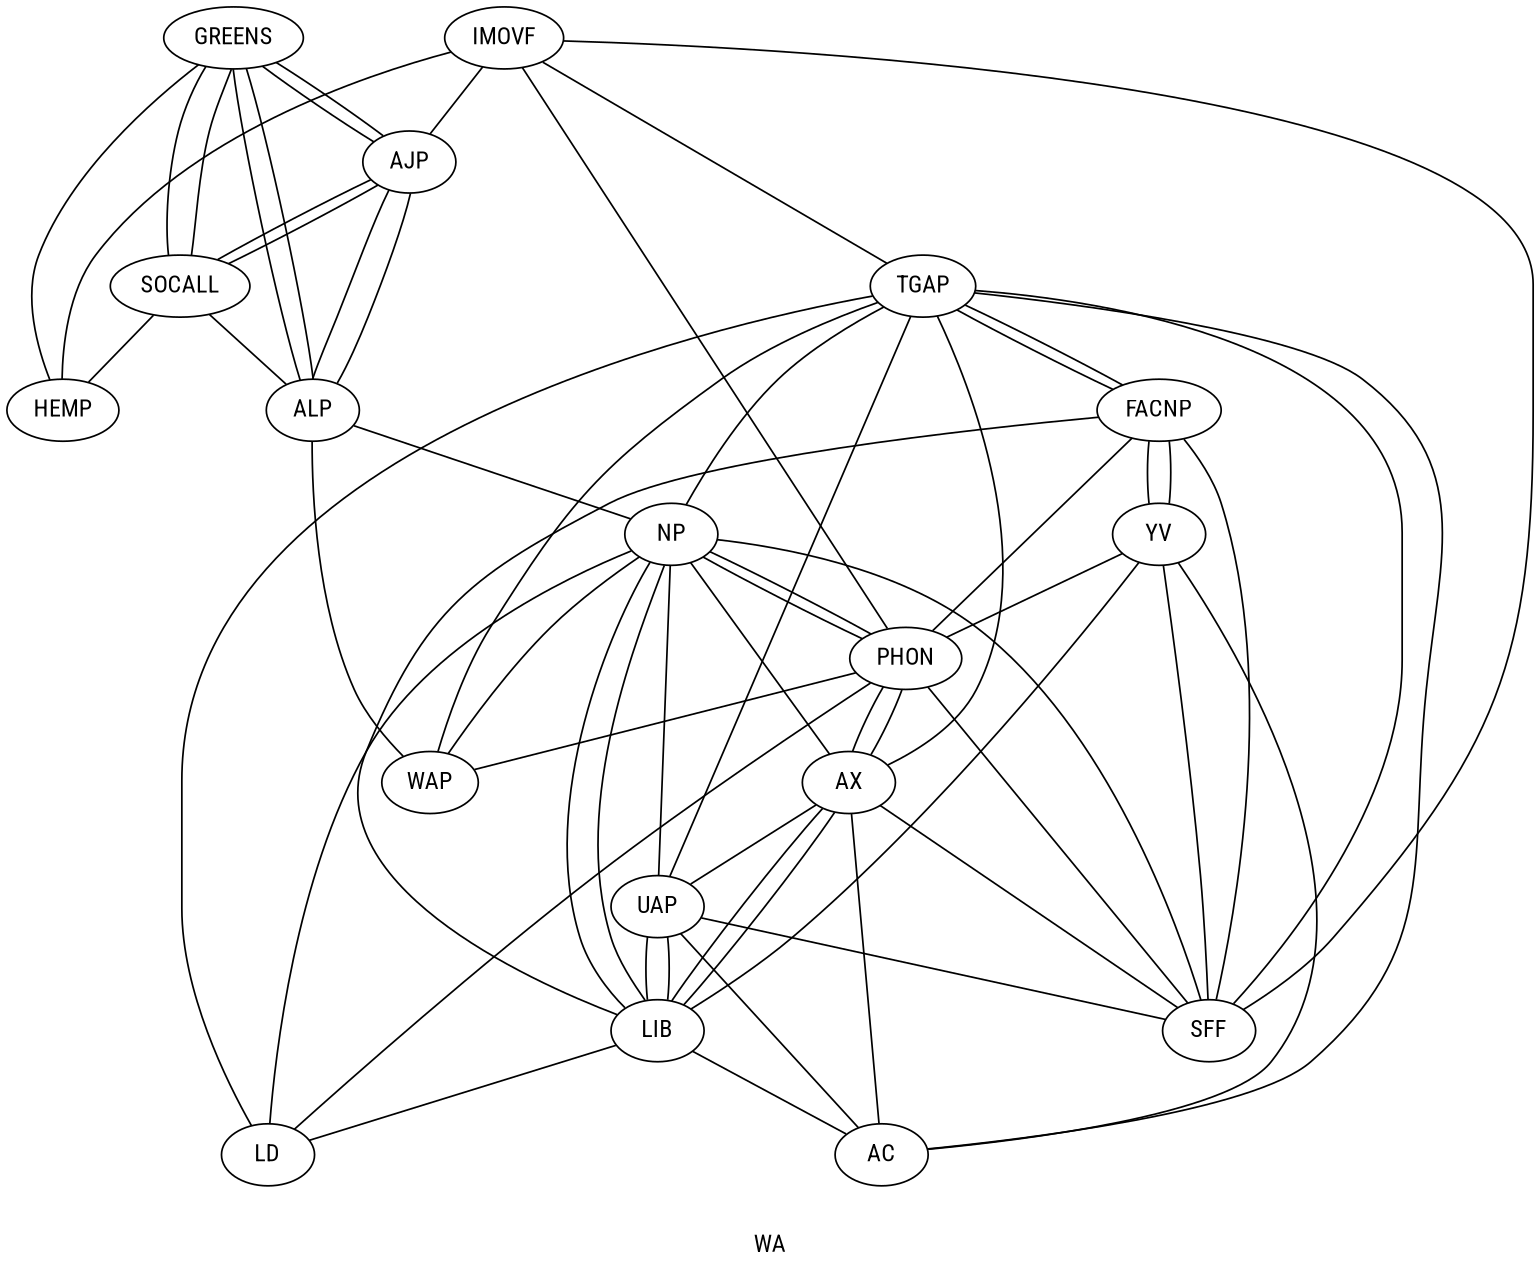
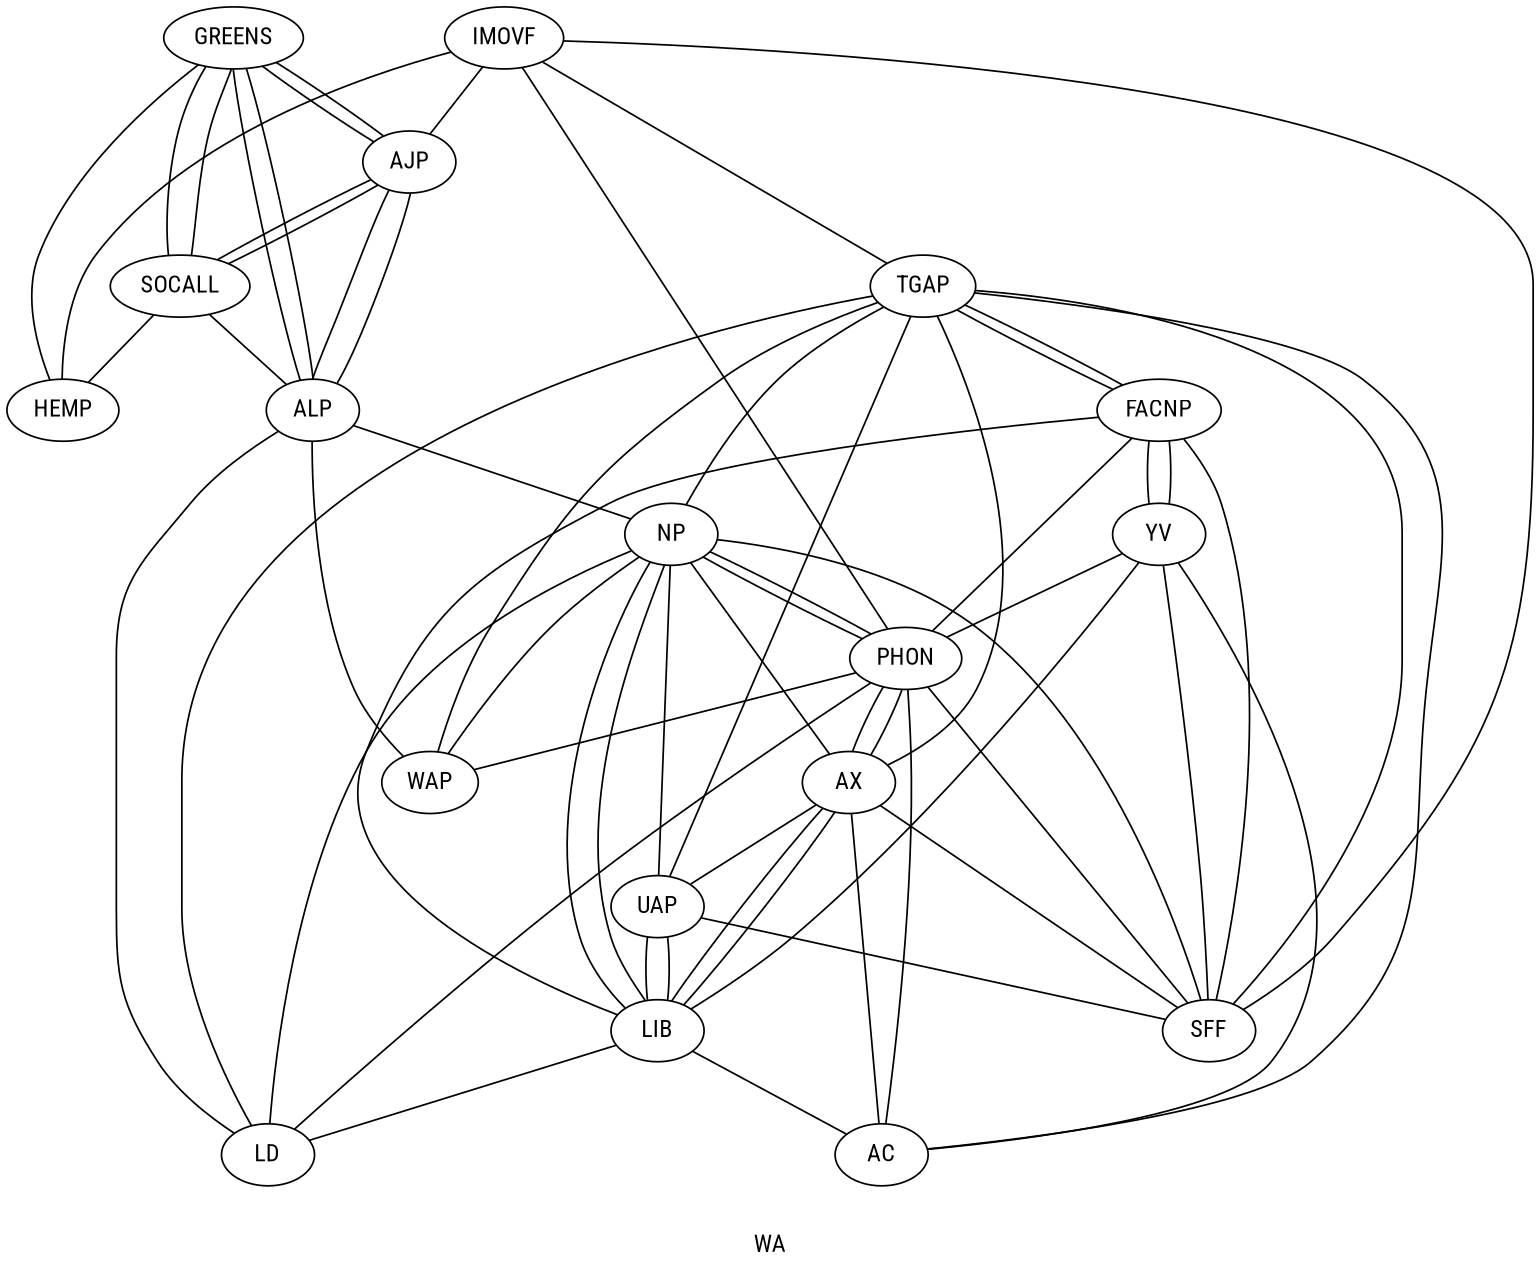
edge "ALP" -- "LD": added
edge "UAP" -- "AC": now "PHON" -- "AC"
